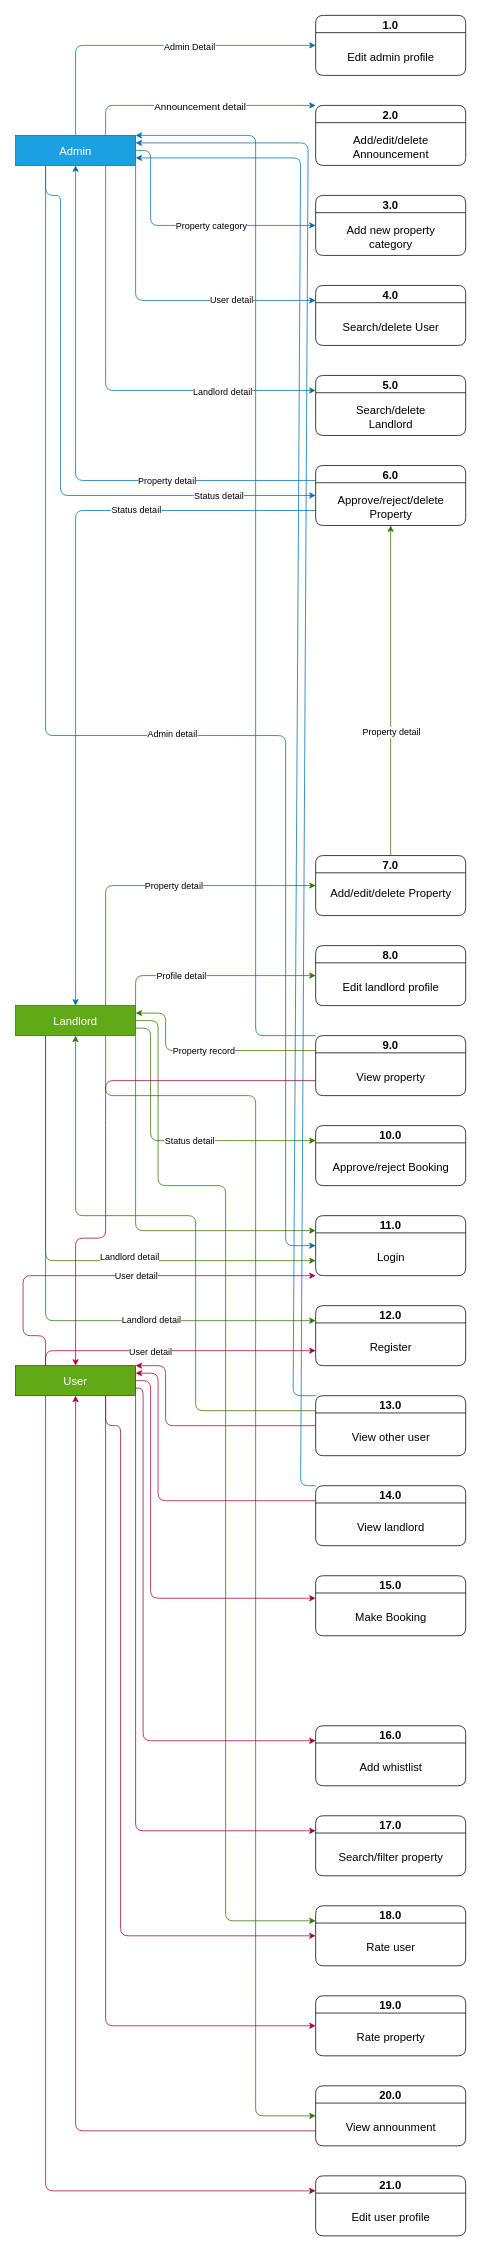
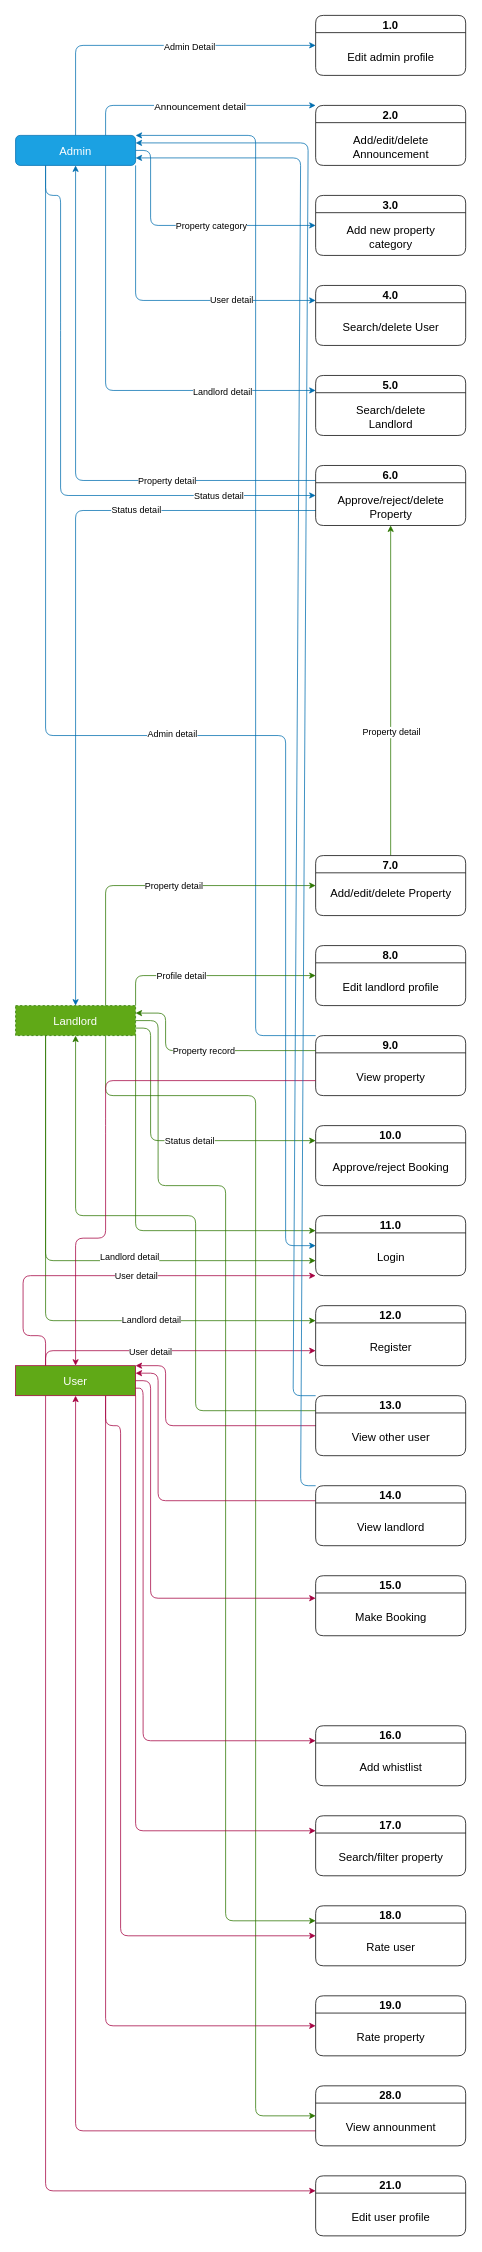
node "Admin": shape rectangle -> rounded rectangle
node "Landlord": style solid -> dashed
node "20.0": label "20.0" -> "28.0"
